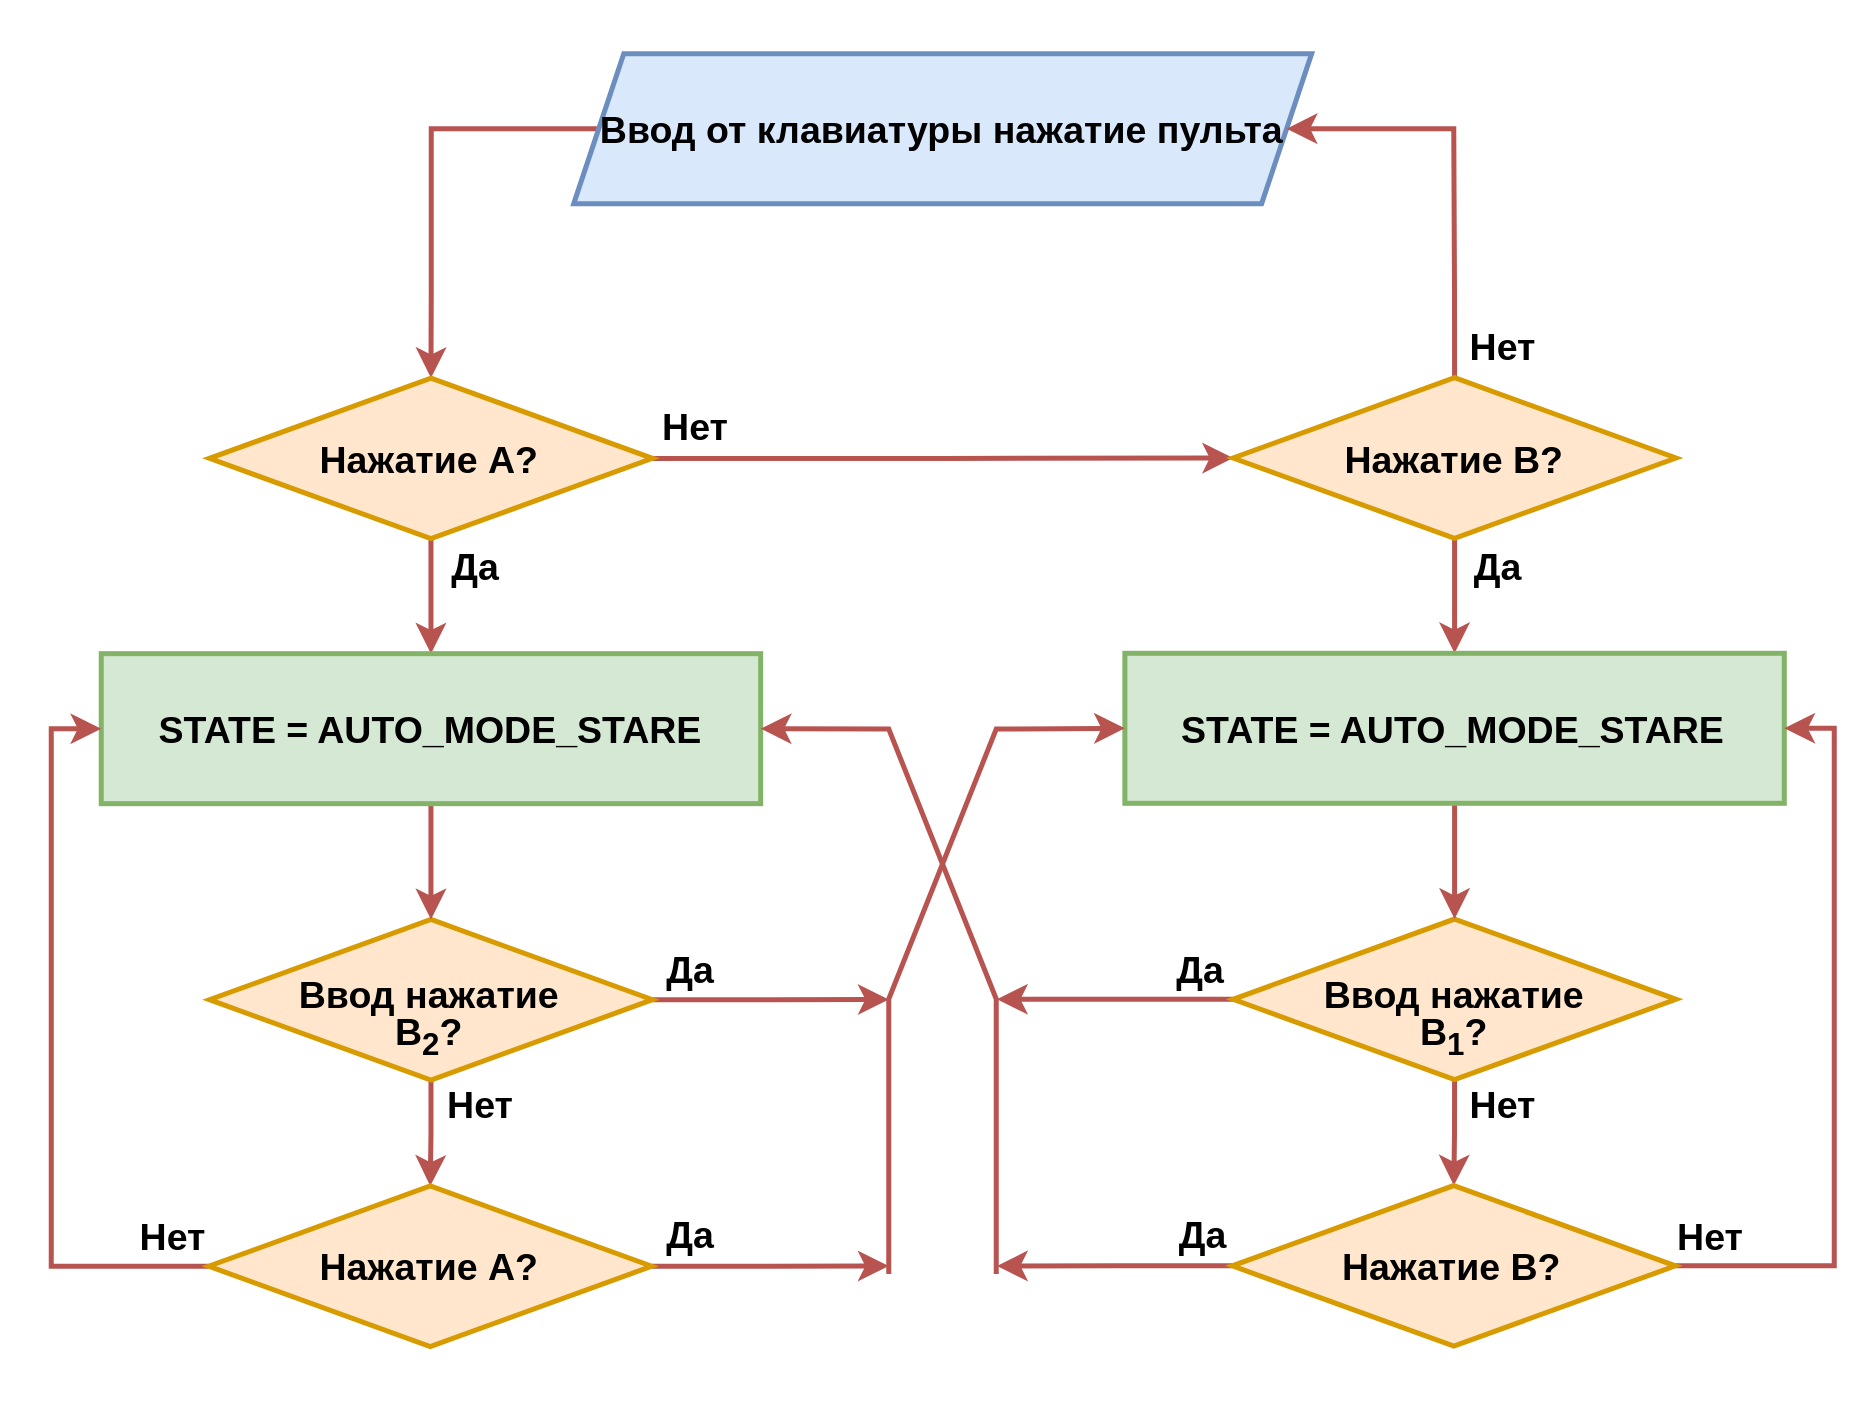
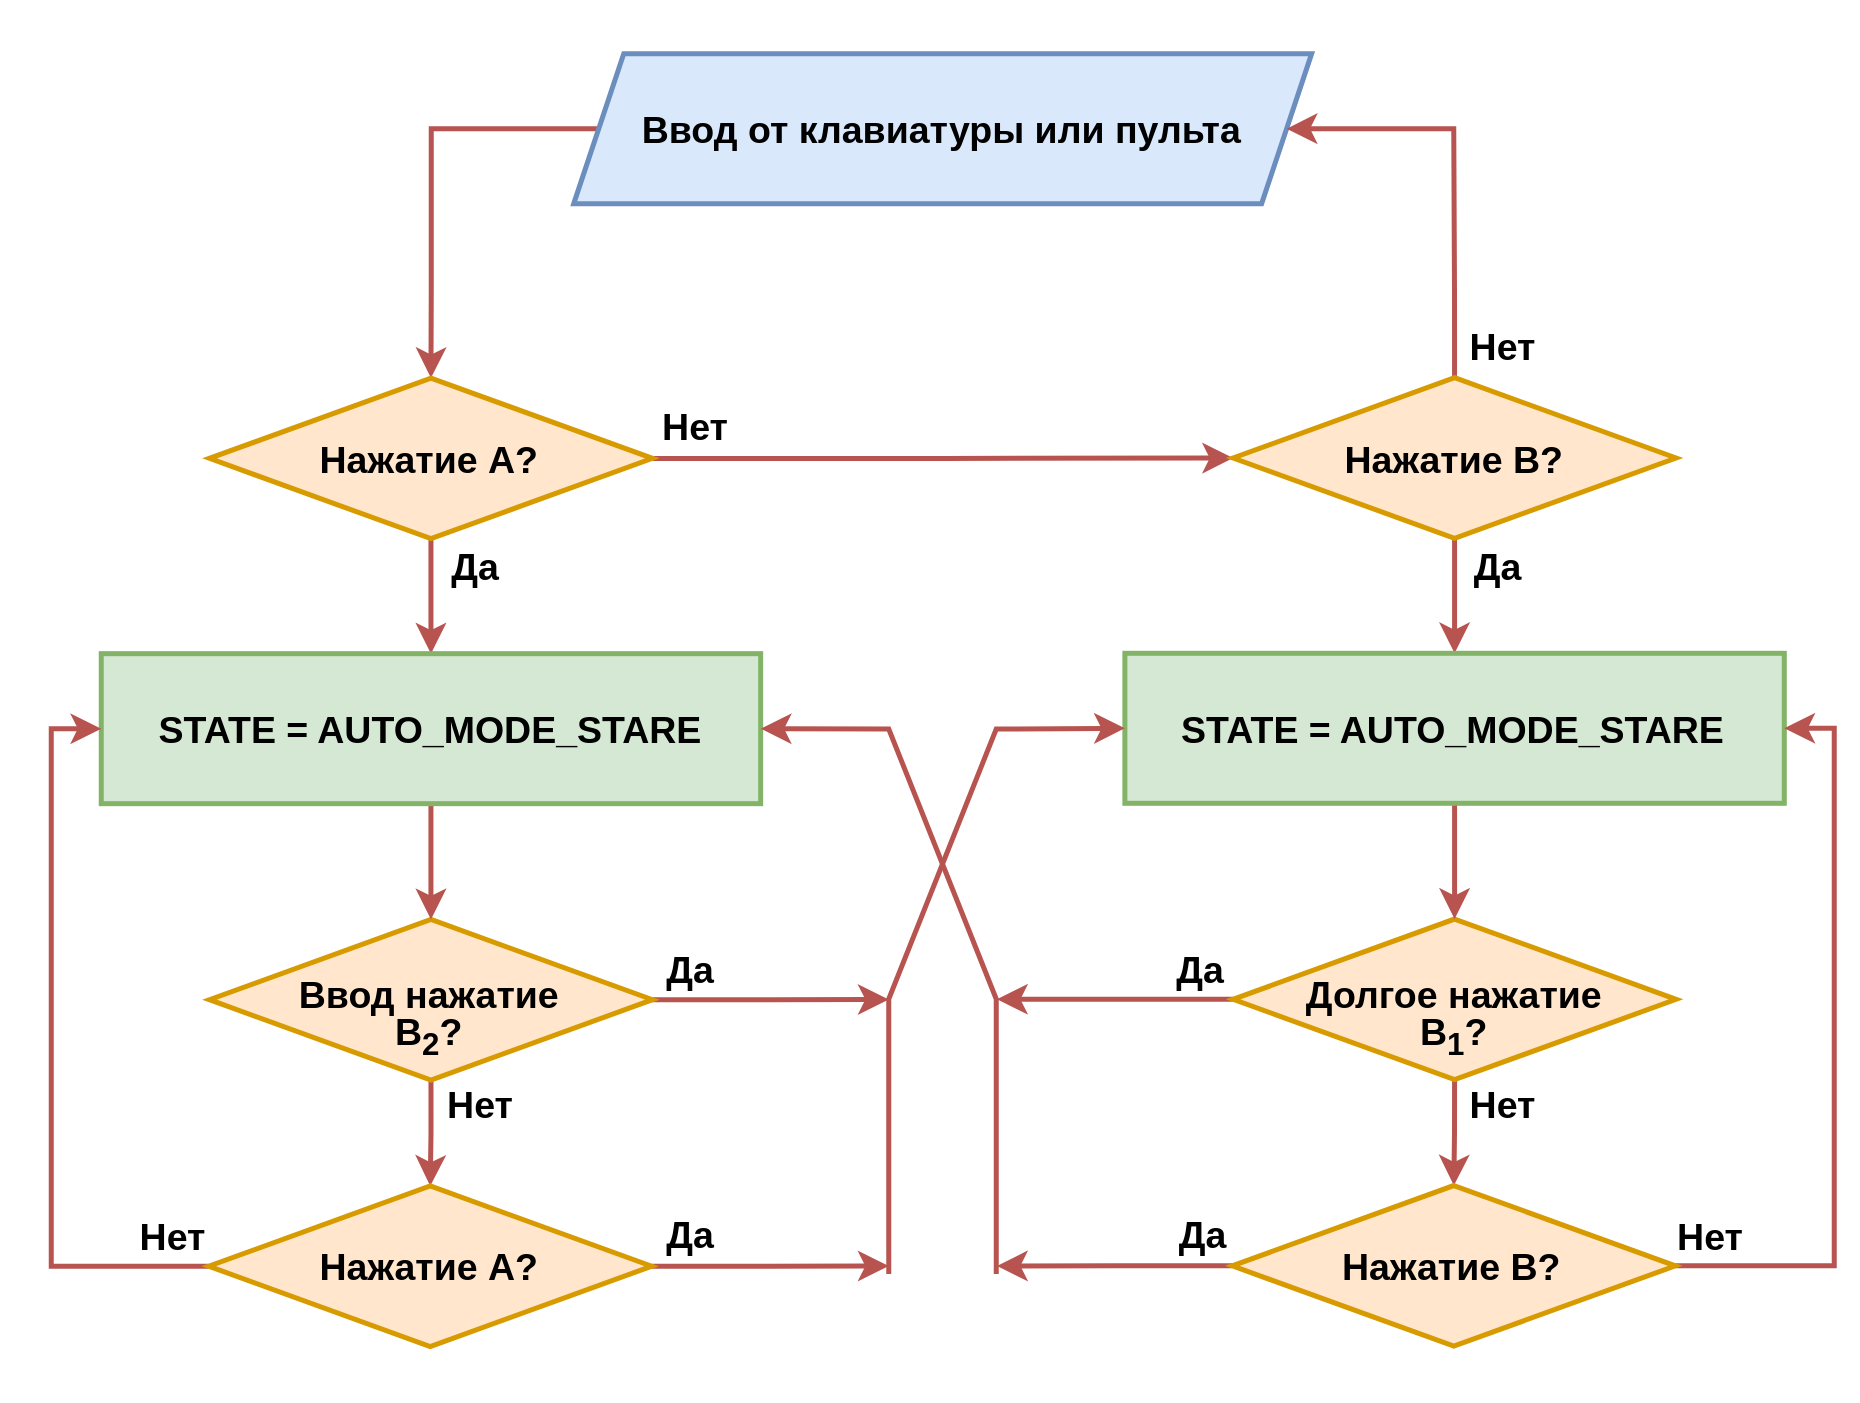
node "Ввод от клавиатуры нажатие пульта": label "Ввод от клавиатуры нажатие пульта" -> "Ввод от клавиатуры или пульта"
node "Ввод нажатие В1?": label "Ввод нажатие В1?" -> "Долгое нажатие В1?"
